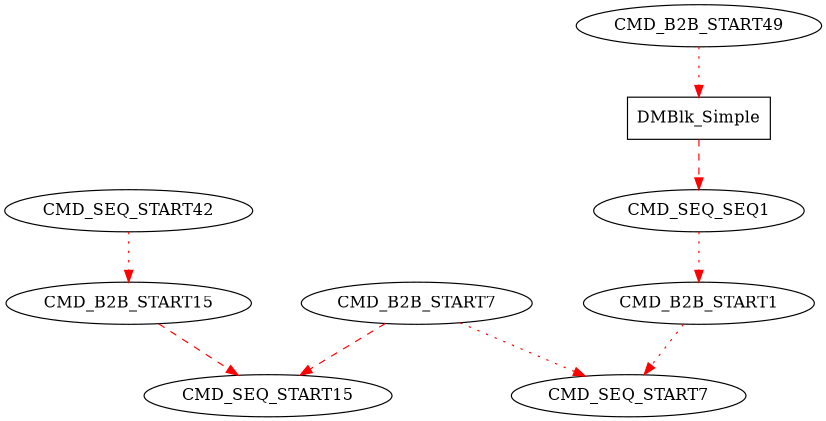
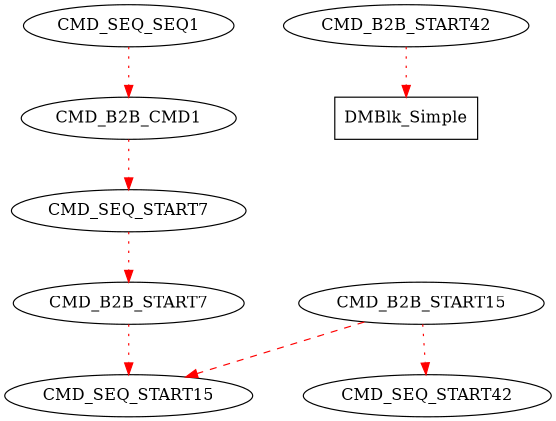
node "CMD_B2B_START49": label "CMD_B2B_START49" -> "CMD_B2B_START42"
edge "DMBlk_Simple" -> "CMD_SEQ_SEQ1": removed
edge "CMD_SEQ_START42" -> "CMD_B2B_START15": reversed
node "CMD_B2B_START1": label "CMD_B2B_START1" -> "CMD_B2B_CMD1"
edge "CMD_B2B_START7" -> "CMD_SEQ_START15": style dashed -> dotted
edge "CMD_B2B_START7" -> "CMD_SEQ_START7": reversed
